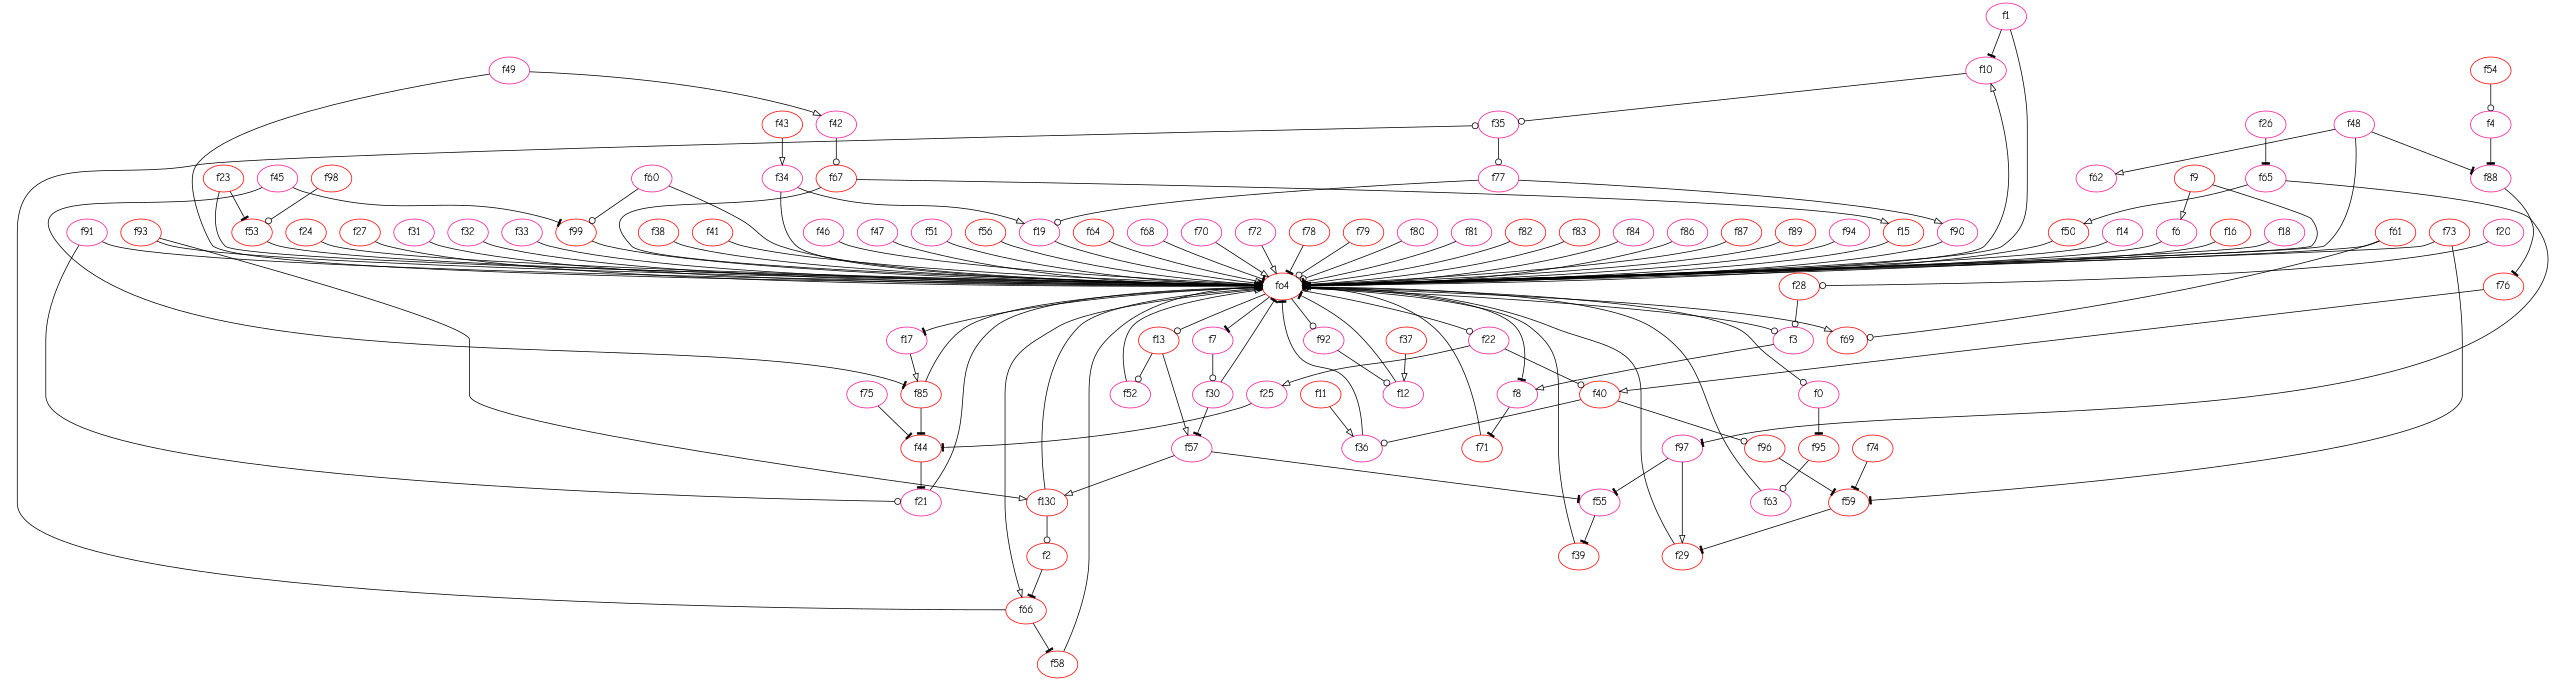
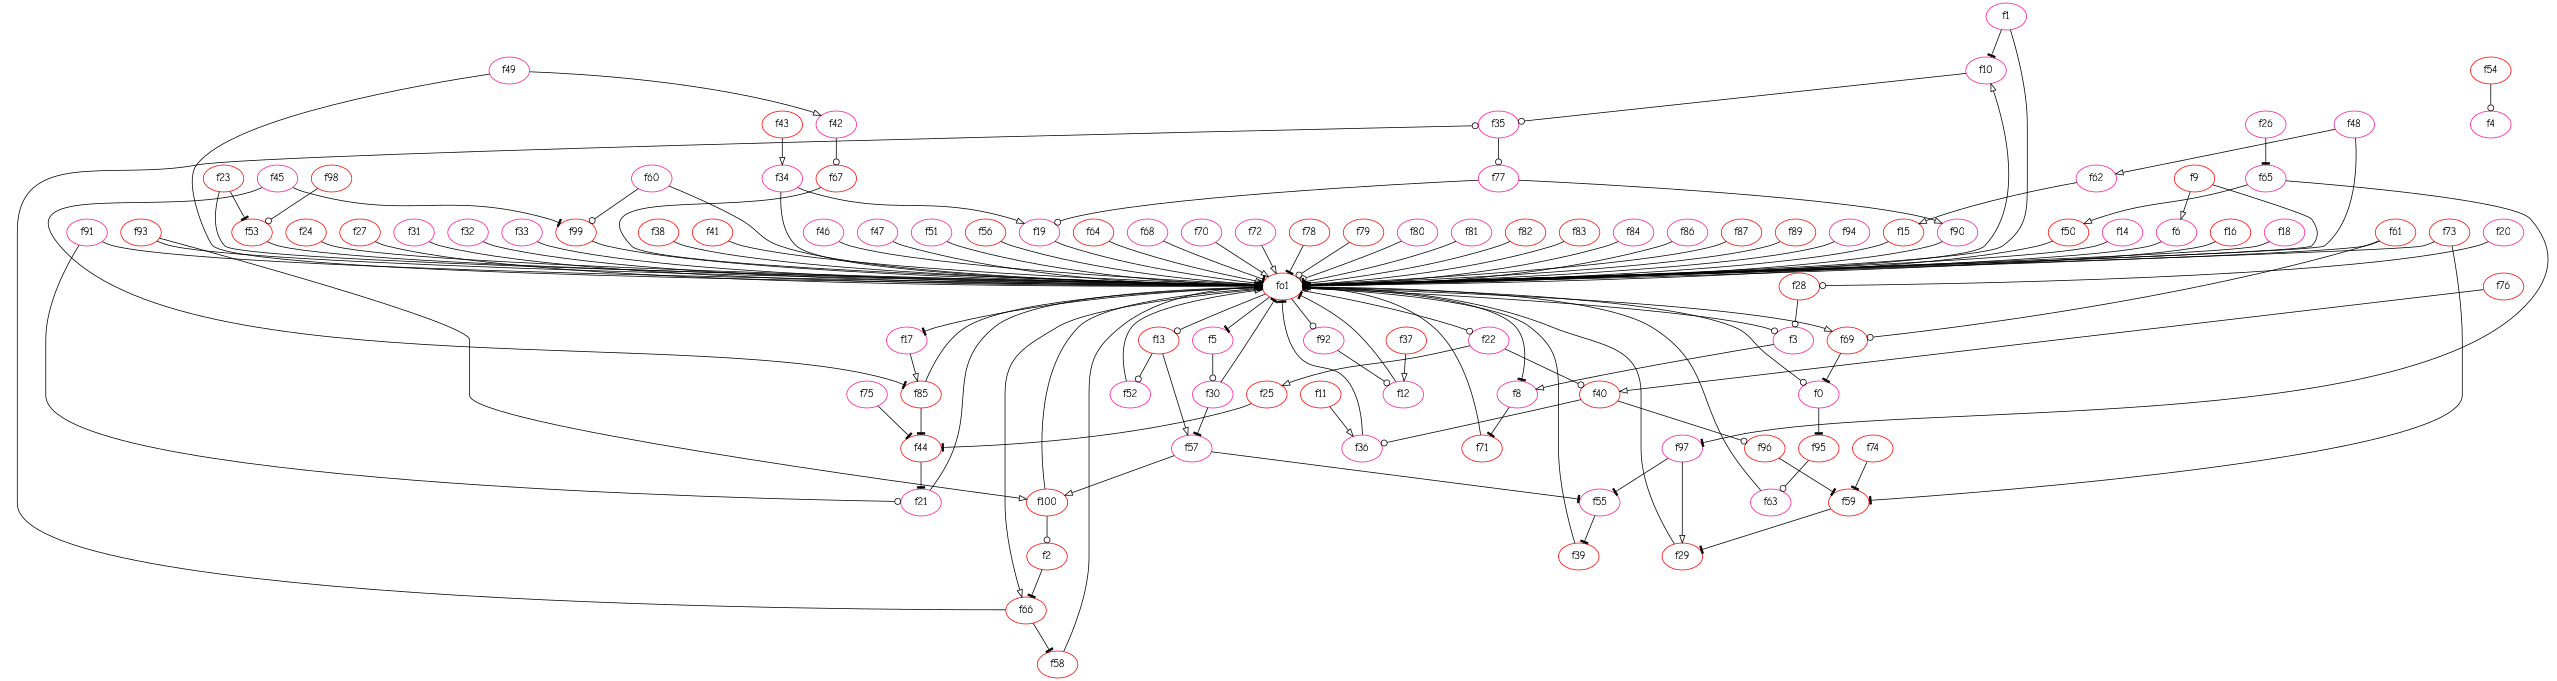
node "f88": removed
edge "f67" -> "f15": now "f62" -> "f15"
node "fo4": label "fo4" -> "fo1"
node "f7": label "f7" -> "f5"
edge "f69" -> "f0": added
node "f25": color deeppink -> red
node "f130": label "f130" -> "f100"
